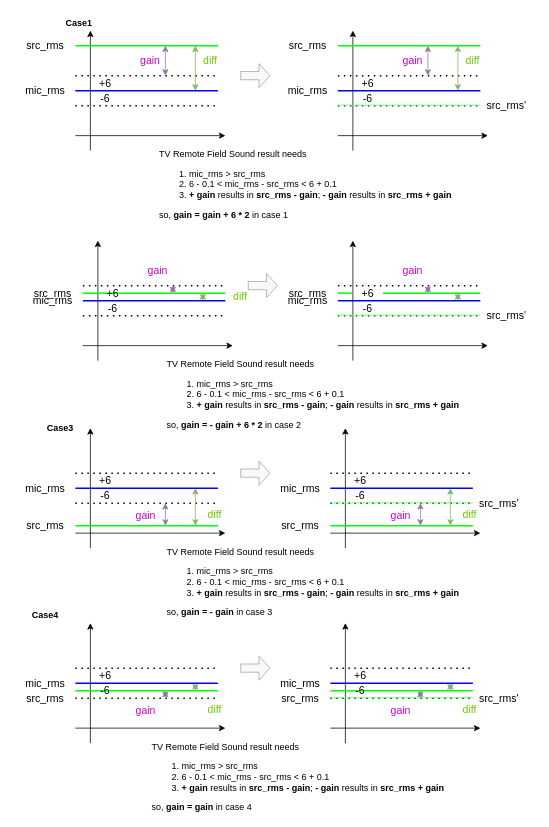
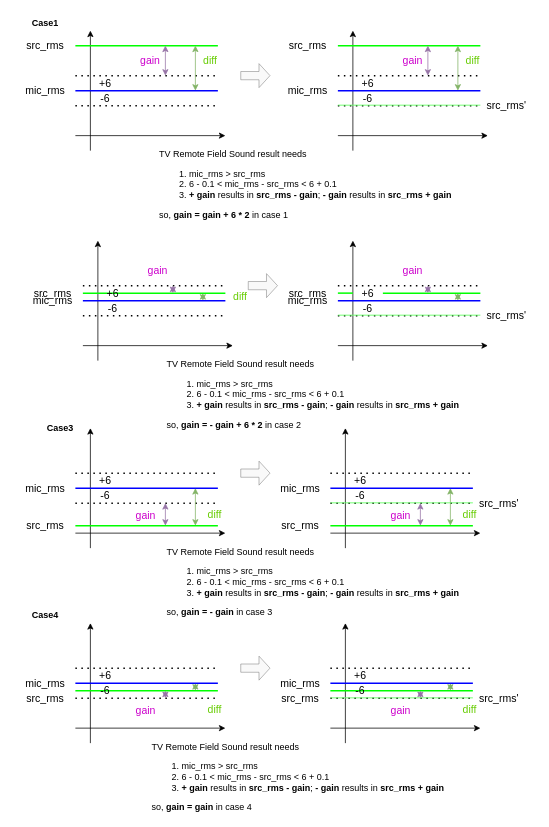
node "Case1": moved (79, 23) -> (45, 23)
